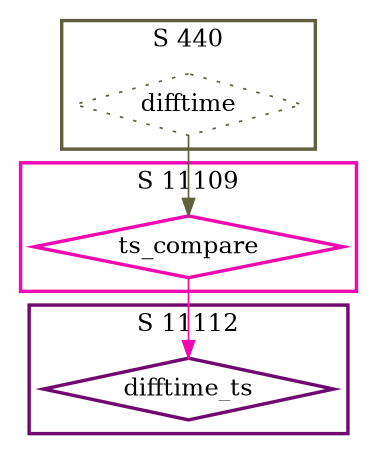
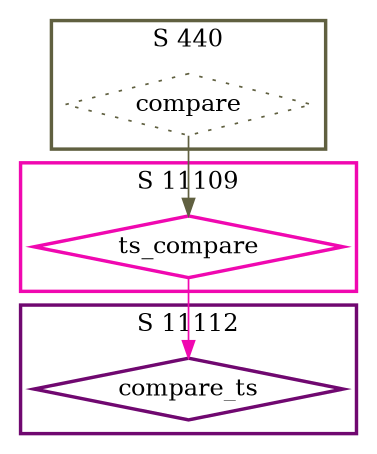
node "difftime": label "difftime" -> "compare"
node "difftime_ts": label "difftime_ts" -> "compare_ts"
